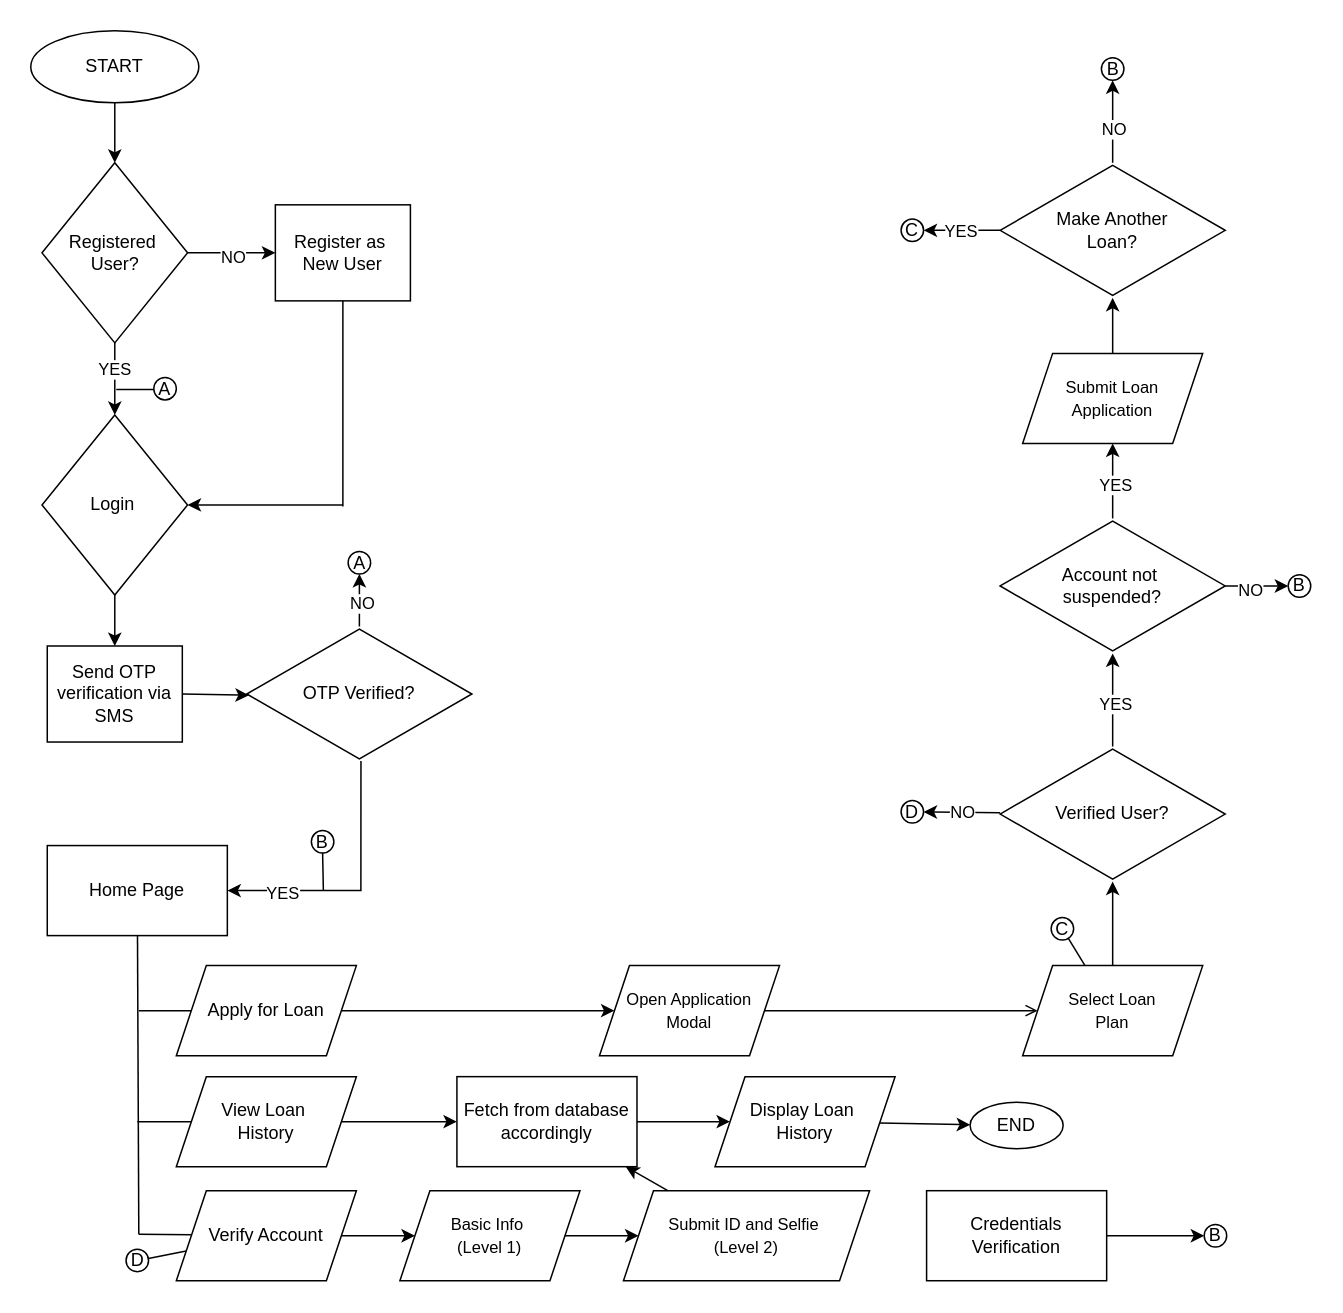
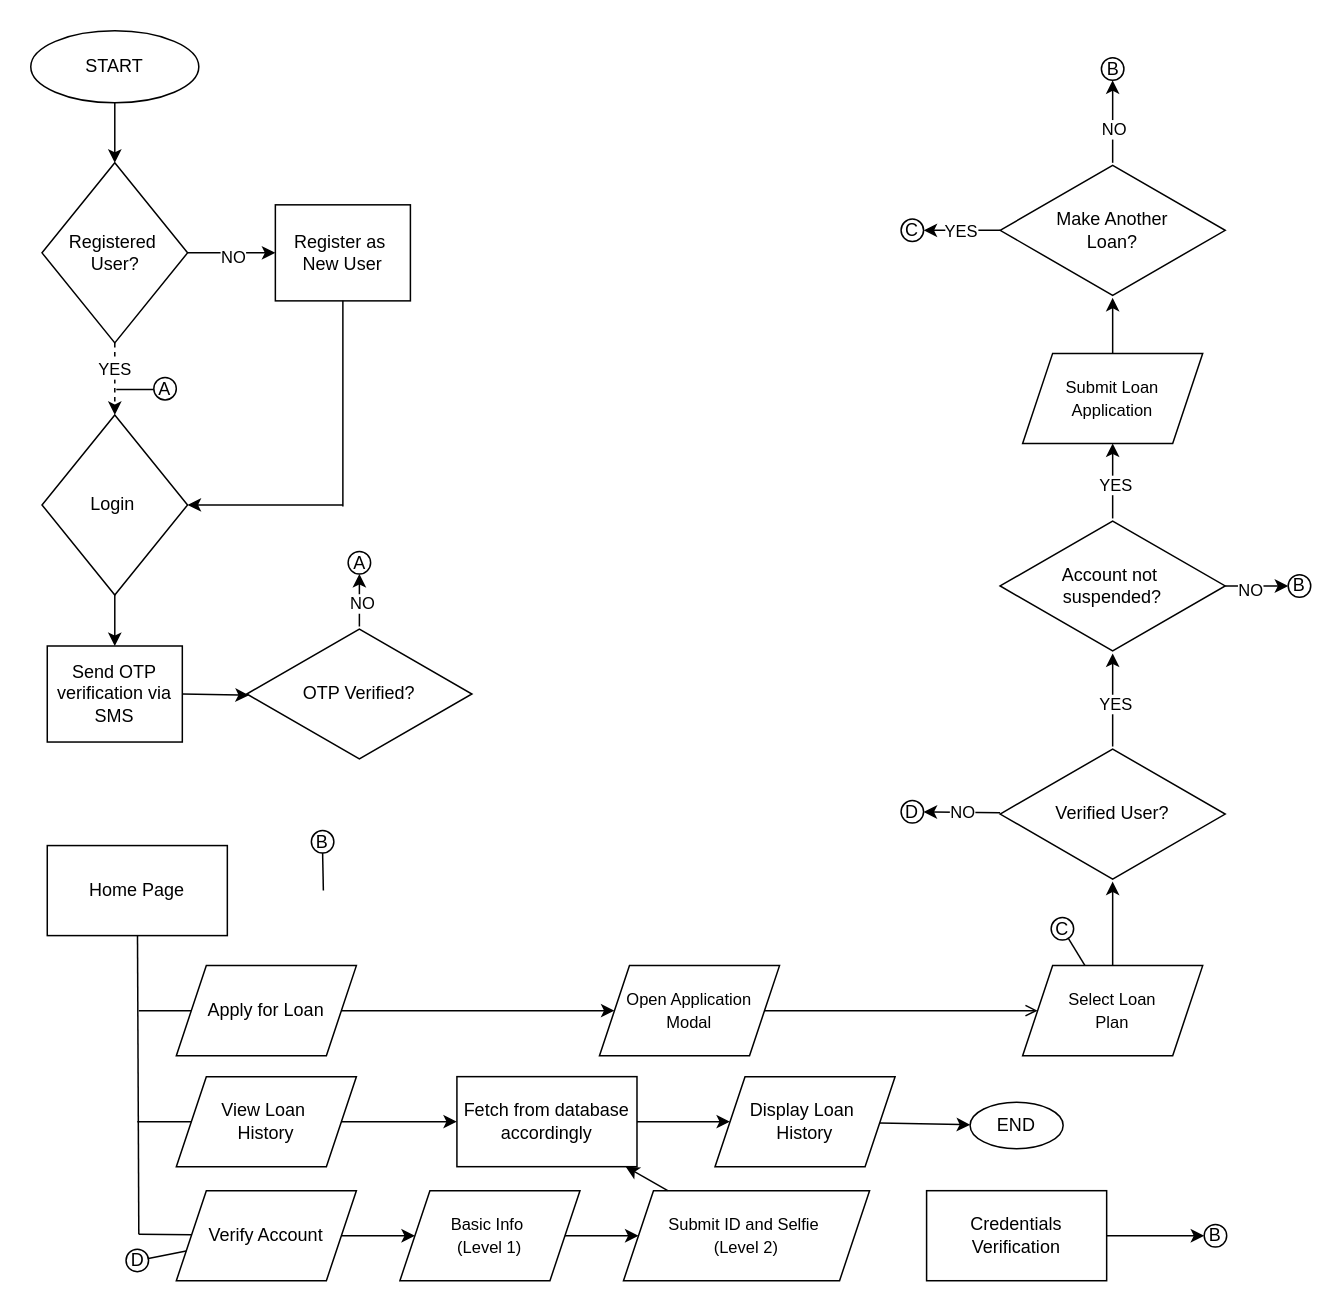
edge "Registered User?" -> "Login": style solid -> dashed
edge "OTP Verified?" -> "Home Page": removed, label "YES"
